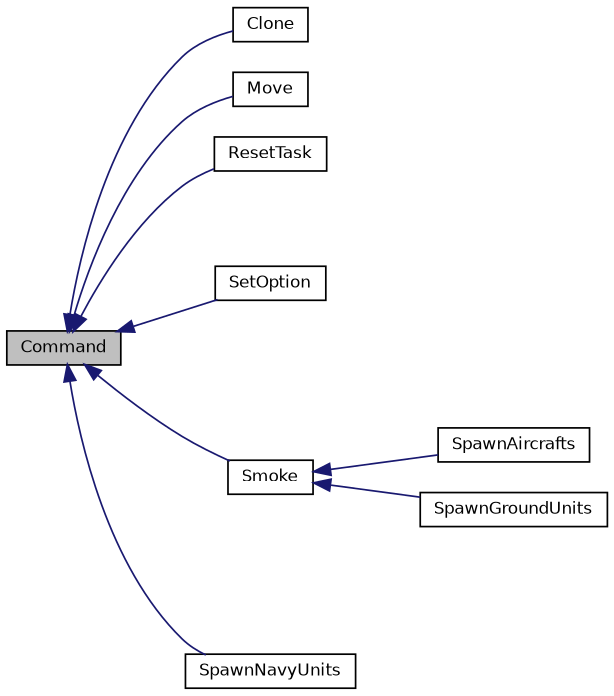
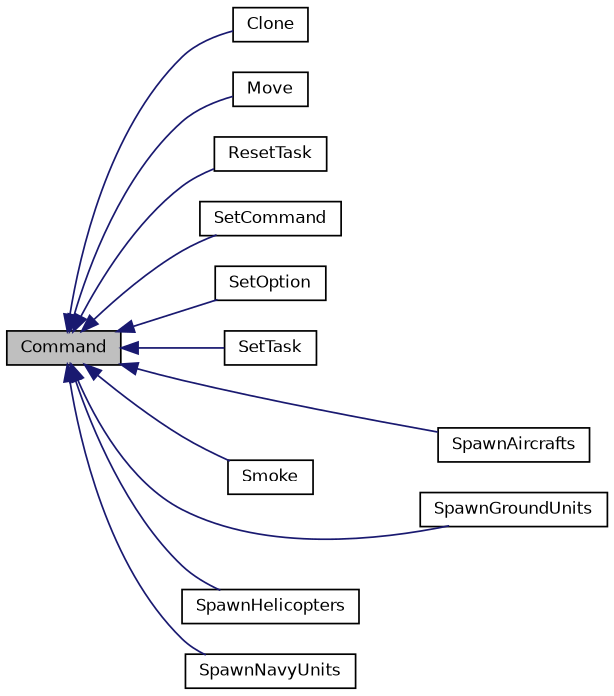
node "SetCommand": added
node "SetTask": added
edge "SpawnAircrafts" -> "Smoke": now "SpawnAircrafts" -> "Command"
edge "SpawnGroundUnits" -> "Smoke": now "SpawnGroundUnits" -> "Command"
node "SpawnHelicopters": added
